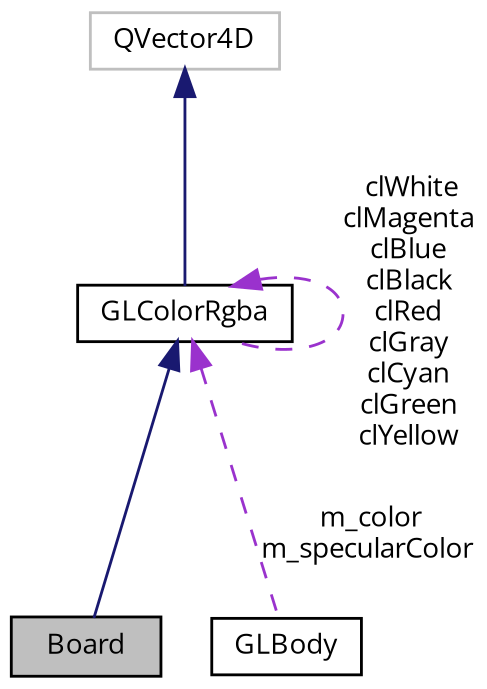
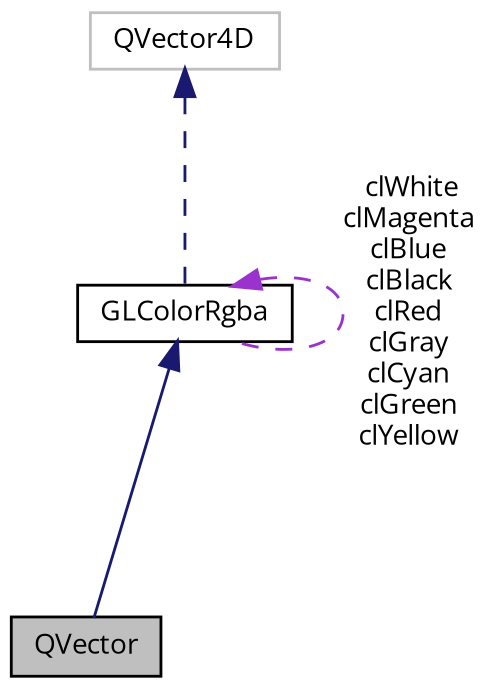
edge "GLColorRgba" -> "QVector4D": style solid -> dashed
node "Board": label "Board" -> "QVector"
node "GLBody": removed
